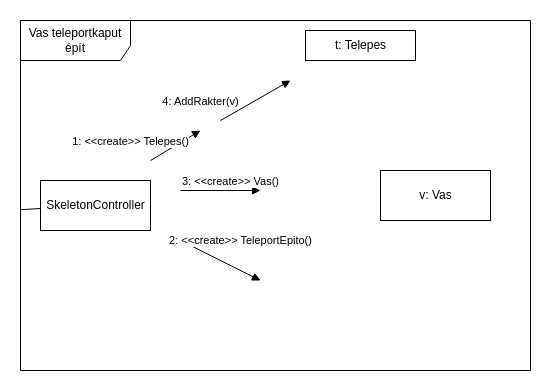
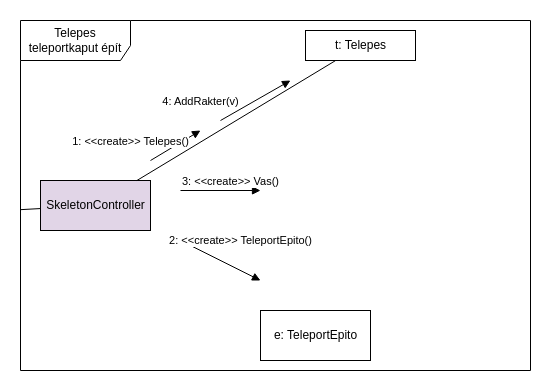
node "Vas teleportkaput épít": label "Vas teleportkaput épít" -> "Telepes teleportkaput épít"
edge "t: Telepes" -- "SkeletonController": added
node "v: Vas": removed
node "SkeletonController": fillcolor #ffffff -> #e1d5e7
node "e: TeleportEpito": added
